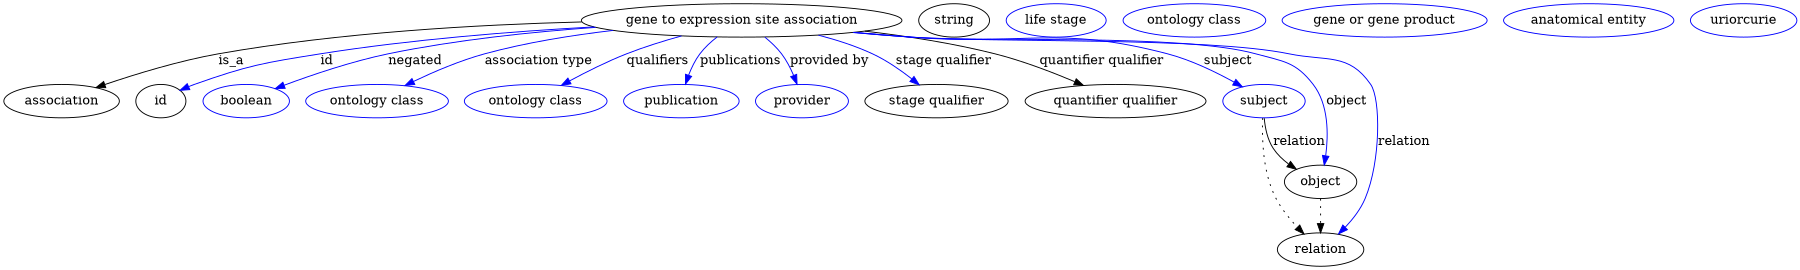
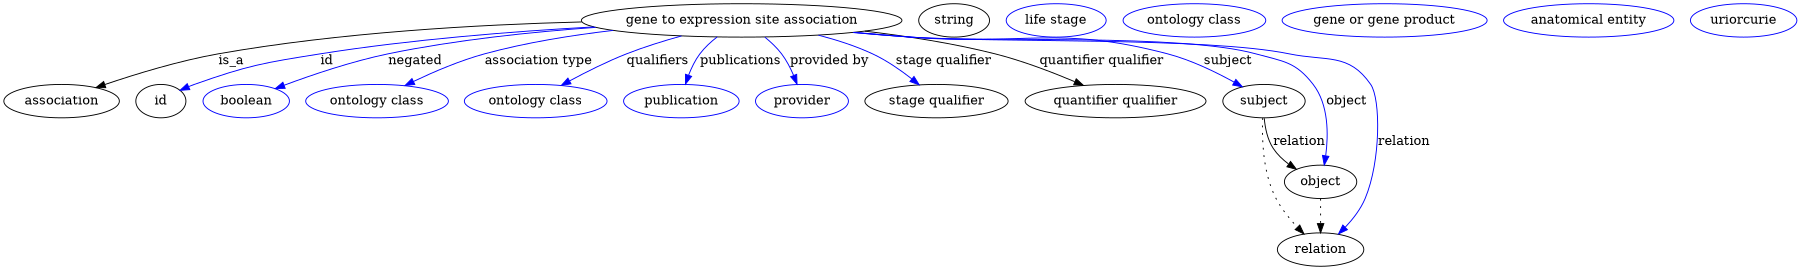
node "subject": color blue -> black
